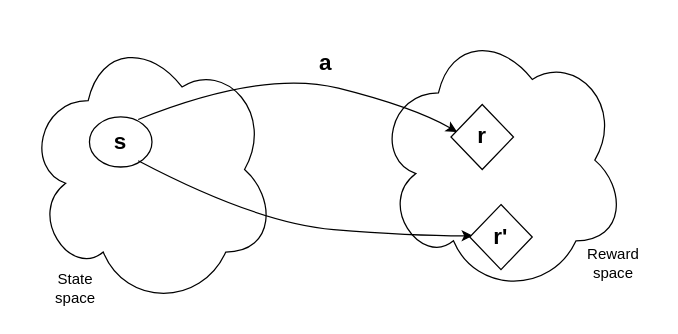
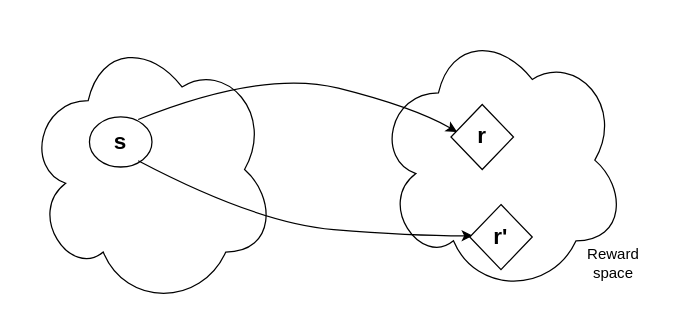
node "a": removed
node "State space": removed
